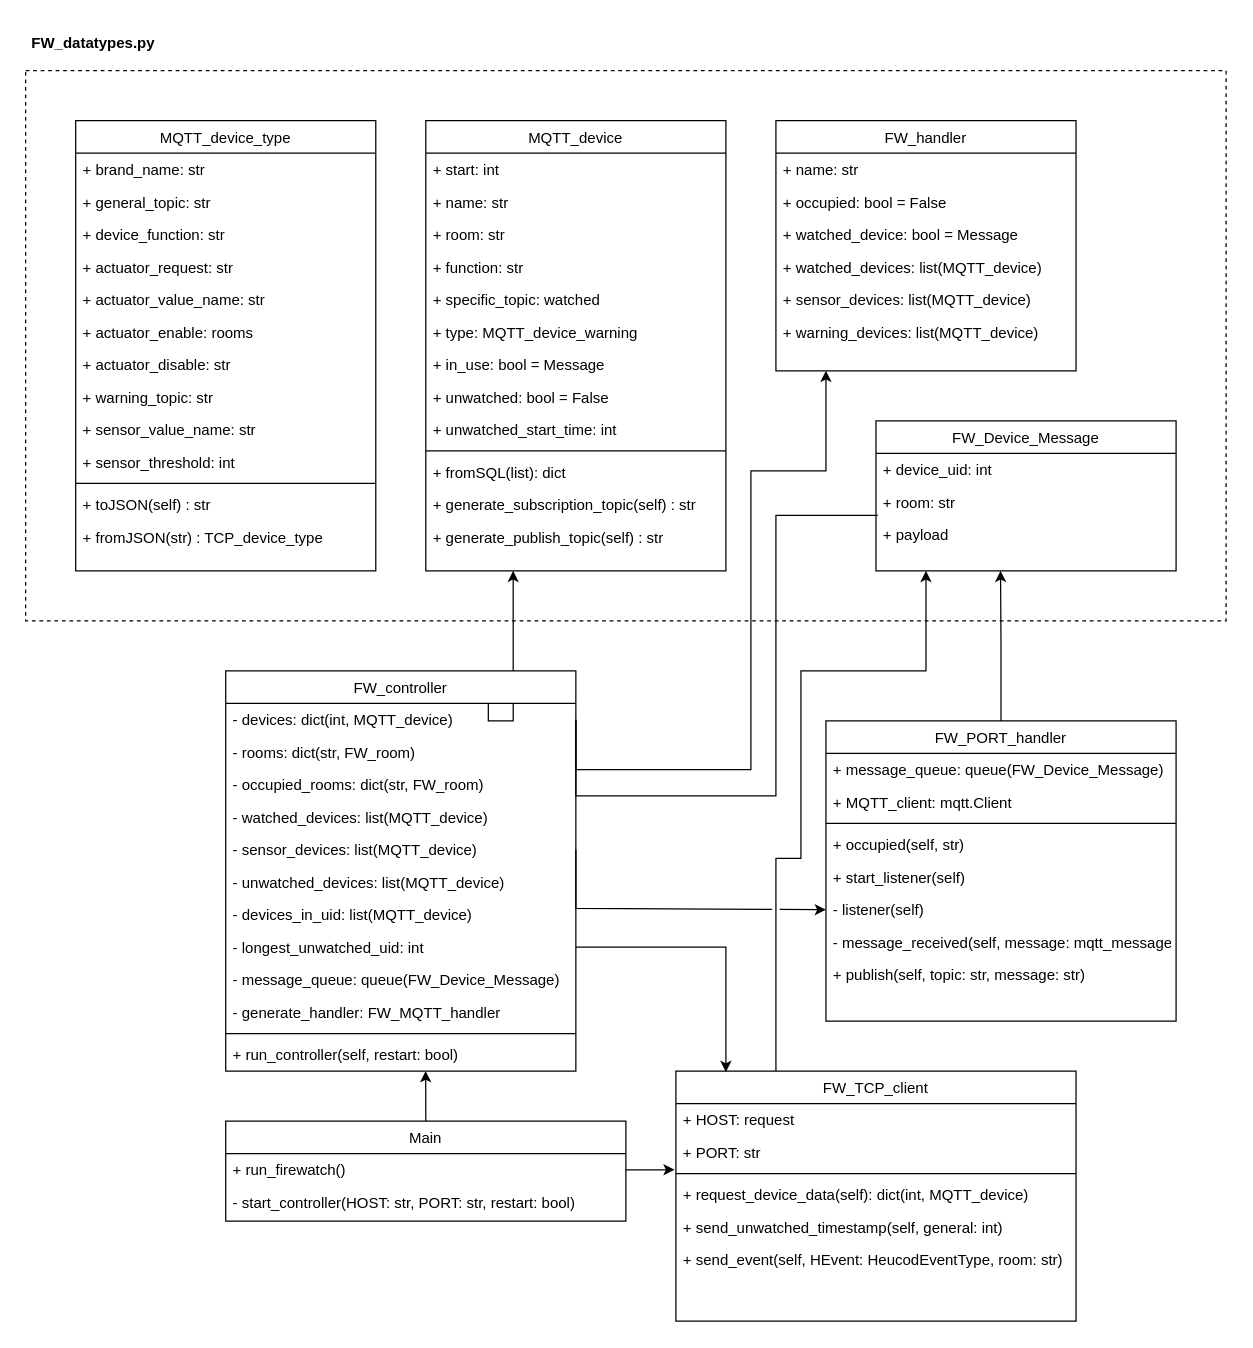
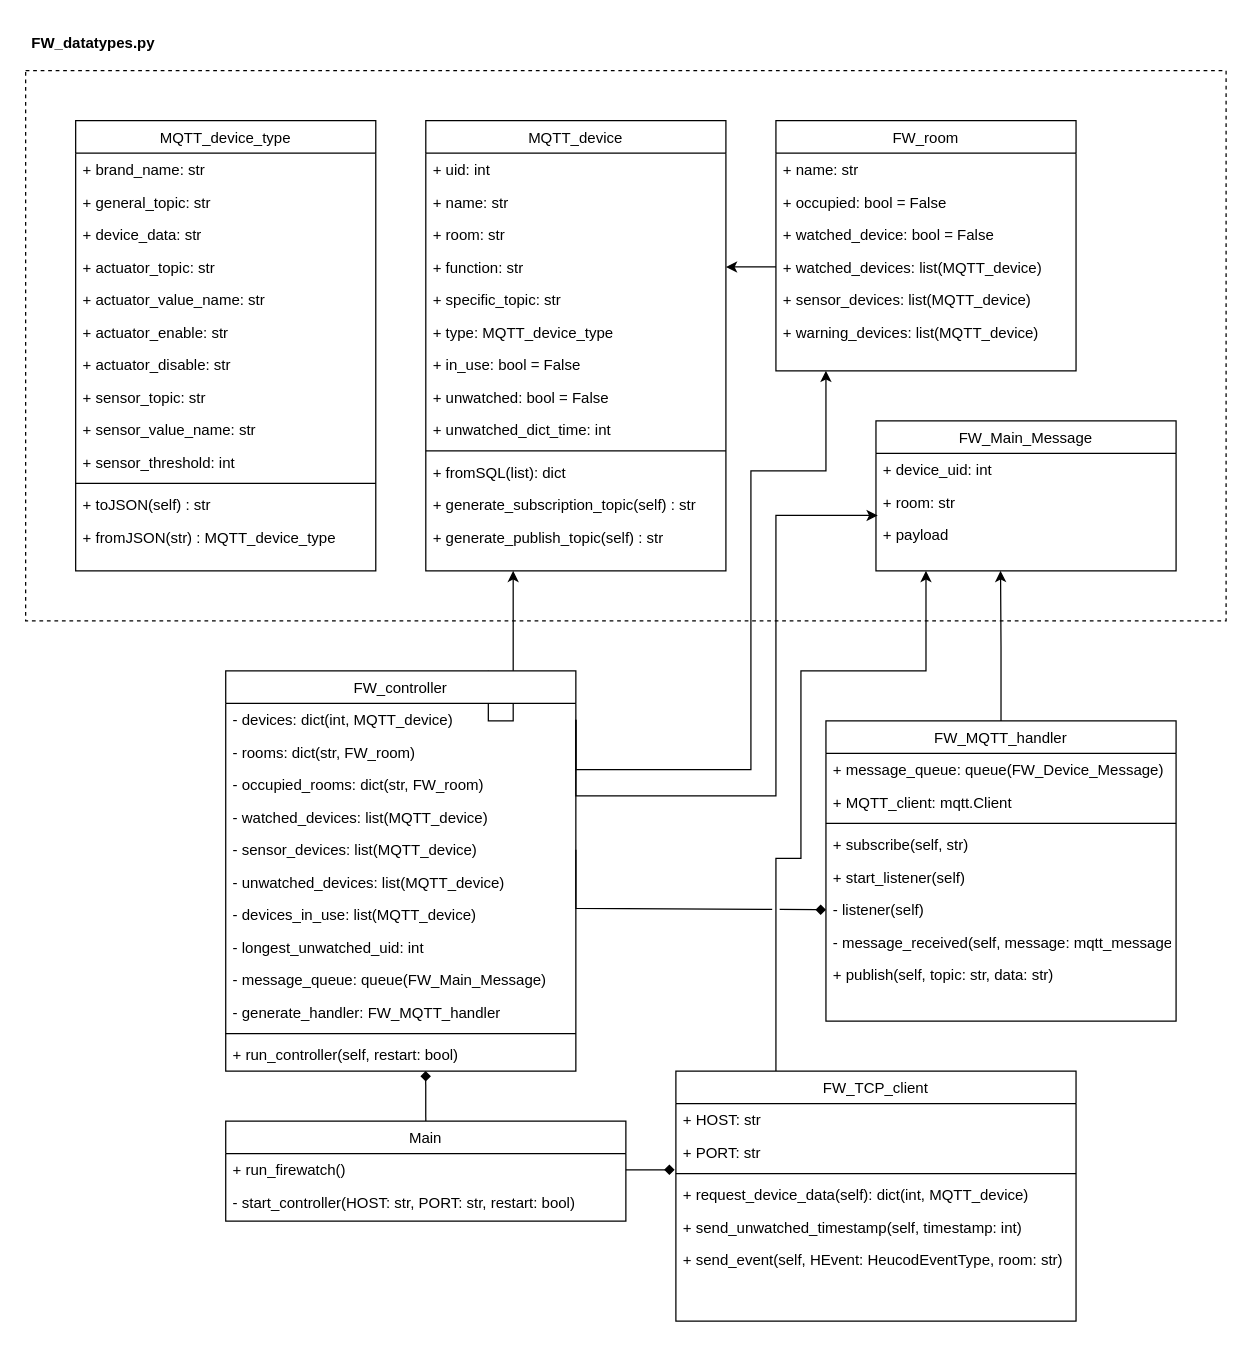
node "FW_handler": label "FW_handler" -> "FW_room"
node "+ start: int": label "+ start: int" -> "+ uid: int"
node "+ device_function: str": label "+ device_function: str" -> "+ device_data: str"
node "+ watched_device: bool = Message": label "+ watched_device: bool = Message" -> "+ watched_device: bool = False"
edge "+ watched_devices: list(MQTT_device)" -> "+ function: str": added
node "+ actuator_request: str": label "+ actuator_request: str" -> "+ actuator_topic: str"
node "+ specific_topic: watched": label "+ specific_topic: watched" -> "+ specific_topic: str"
node "+ actuator_enable: rooms": label "+ actuator_enable: rooms" -> "+ actuator_enable: str"
node "+ type: MQTT_device_warning": label "+ type: MQTT_device_warning" -> "+ type: MQTT_device_type"
node "+ in_use: bool = Message": label "+ in_use: bool = Message" -> "+ in_use: bool = False"
node "+ warning_topic: str": label "+ warning_topic: str" -> "+ sensor_topic: str"
node "+ unwatched_start_time: int": label "+ unwatched_start_time: int" -> "+ unwatched_dict_time: int"
node "FW_Device_Message": label "FW_Device_Message" -> "FW_Main_Message"
edge "+ payload" -- "- devices: dict(int, MQTT_device)": arrowhead none -> classic
node "+ fromJSON(str) : TCP_device_type": label "+ fromJSON(str) : TCP_device_type" -> "+ fromJSON(str) : MQTT_device_type"
node "FW_PORT_handler": label "FW_PORT_handler" -> "FW_MQTT_handler"
node "+ occupied(self, str)": label "+ occupied(self, str)" -> "+ subscribe(self, str)"
edge "- sensor_devices: list(MQTT_device)" -> "- listener(self)": arrowhead classic -> diamond
node "- devices_in_uid: list(MQTT_device)": label "- devices_in_uid: list(MQTT_device)" -> "- devices_in_use: list(MQTT_device)"
edge "- longest_unwatched_uid: int" -> "FW_TCP_client": removed
node "+ publish(self, topic: str, message: str)": label "+ publish(self, topic: str, message: str)" -> "+ publish(self, topic: str, data: str)"
node "- message_queue: queue(FW_Device_Message)": label "- message_queue: queue(FW_Device_Message)" -> "- message_queue: queue(FW_Main_Message)"
edge "Main" -> "+ run_controller(self, restart: bool)": arrowhead classic -> diamond
node "+ HOST: request": label "+ HOST: request" -> "+ HOST: str"
edge "+ run_firewatch()" -> "+ PORT: str": arrowhead classic -> diamond
node "+ send_unwatched_timestamp(self, general: int)": label "+ send_unwatched_timestamp(self, general: int)" -> "+ send_unwatched_timestamp(self, timestamp: int)"
